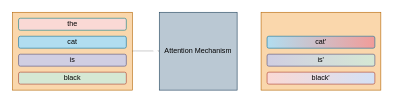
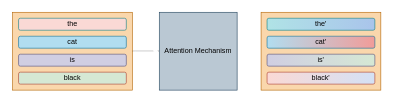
node "the'": added
